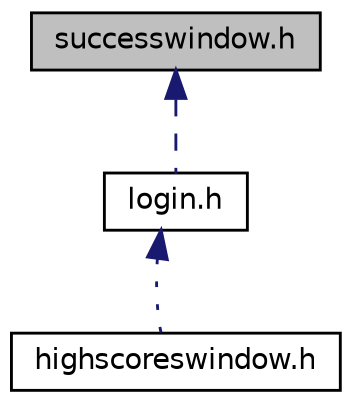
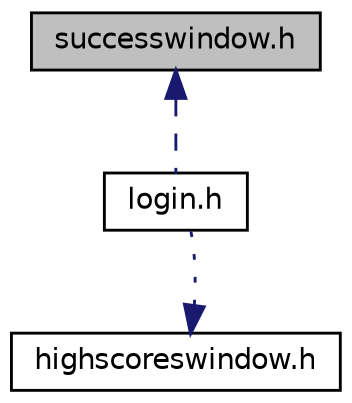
edge "highscoreswindow.h" -> "login.h": reversed
